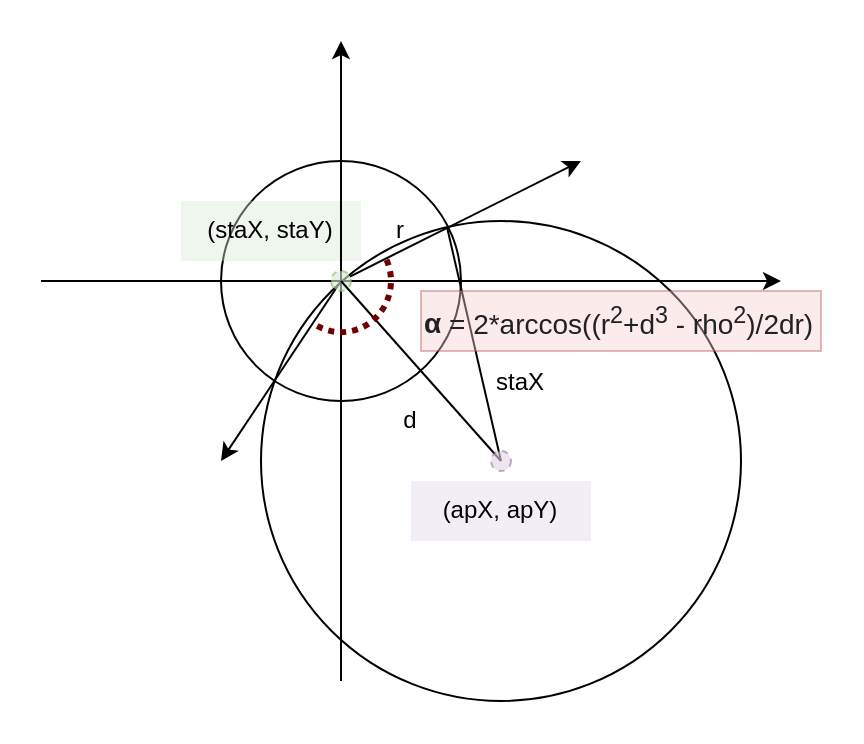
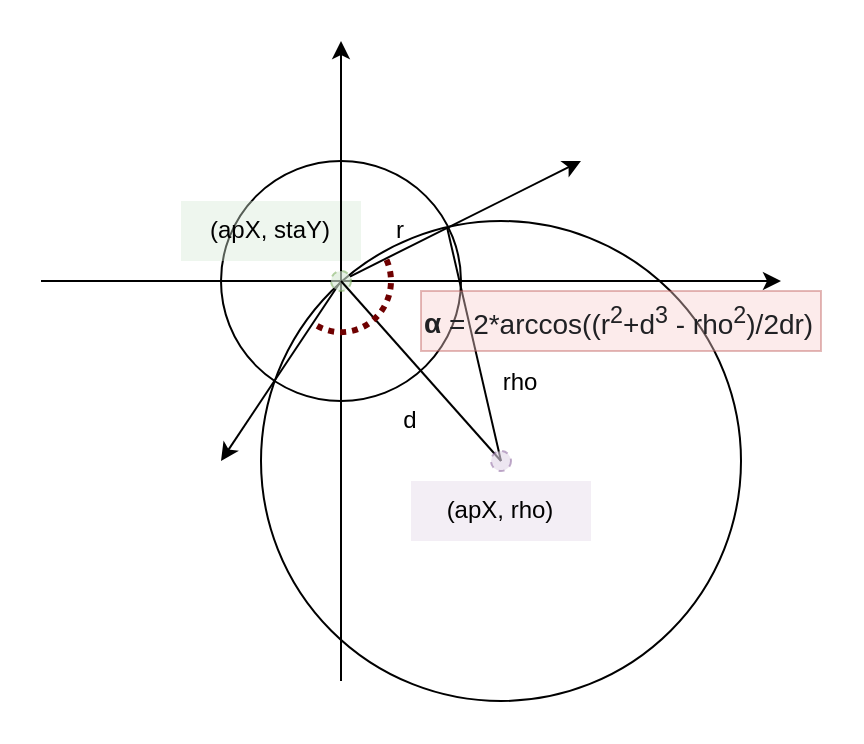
node "(staX, staY)": label "(staX, staY)" -> "(apX, staY)"
node "staX": label "staX" -> "rho"
node "(apX, apY)": label "(apX, apY)" -> "(apX, rho)"
